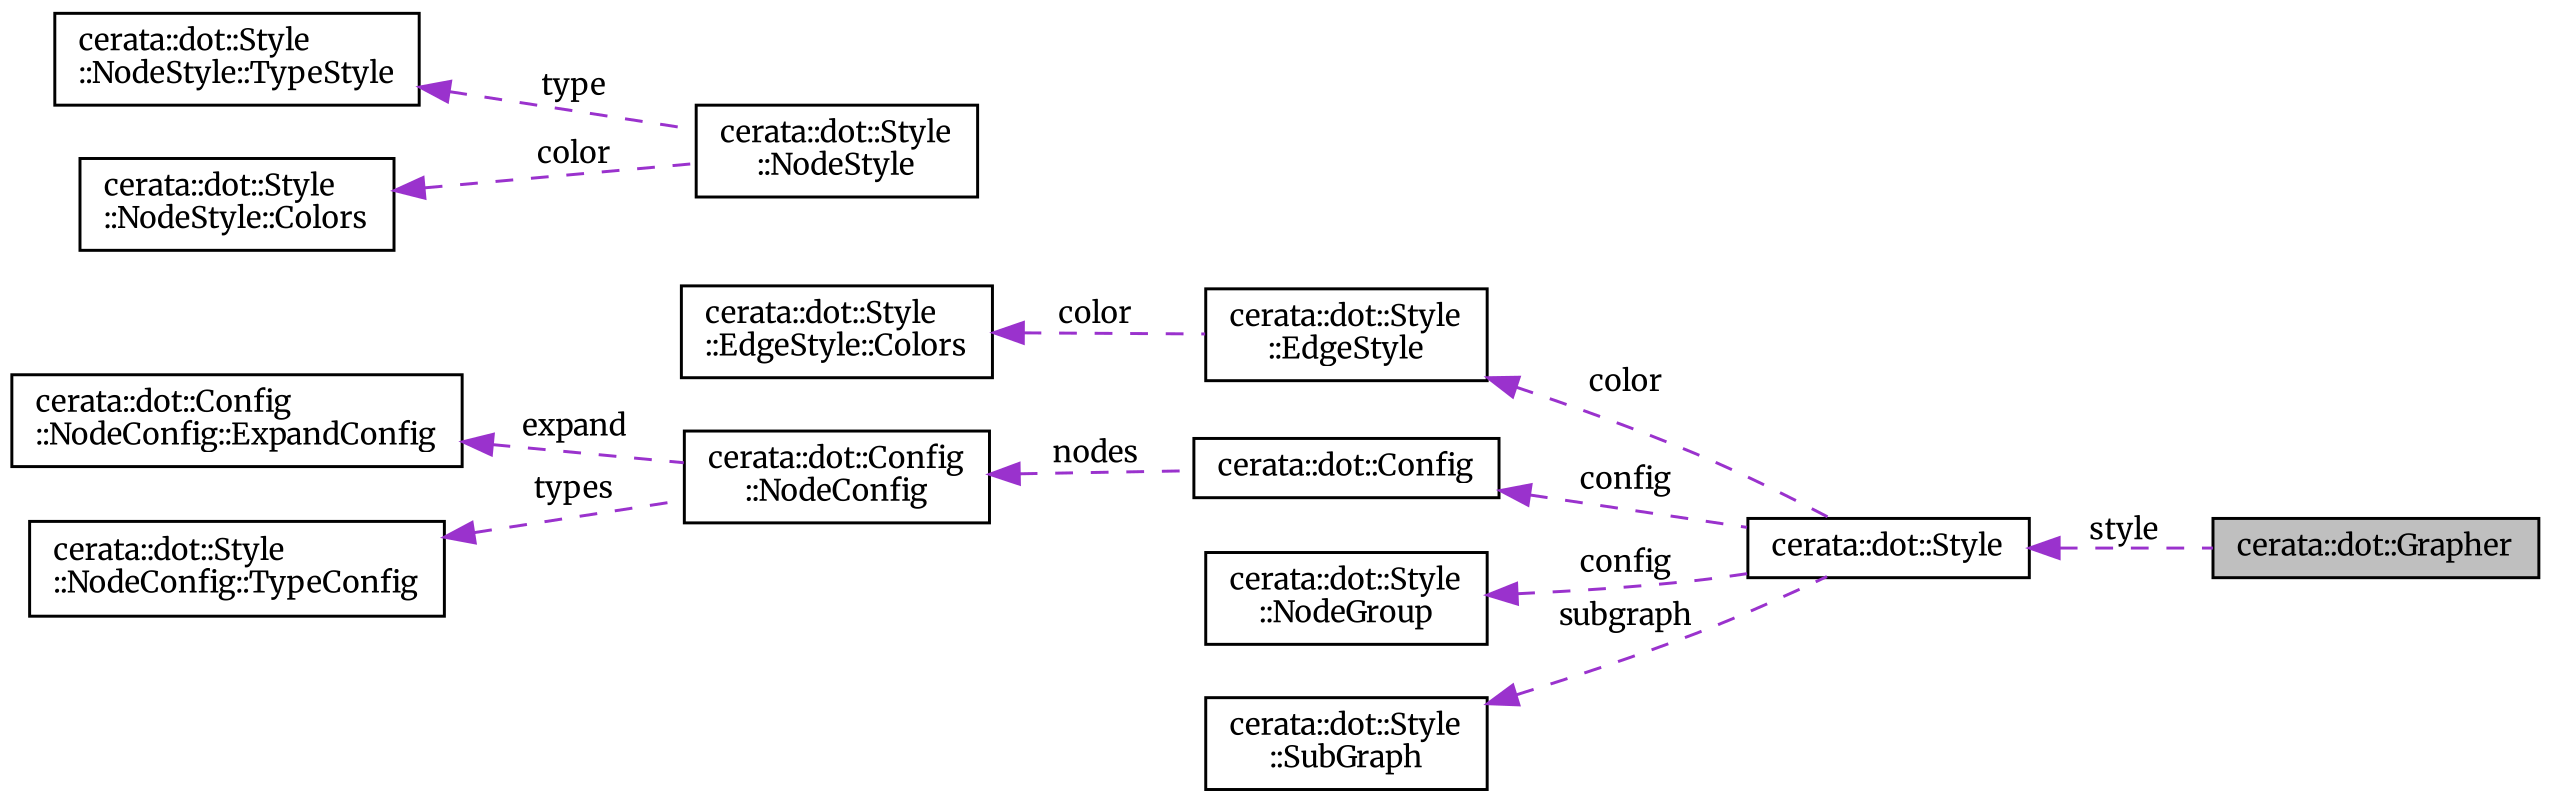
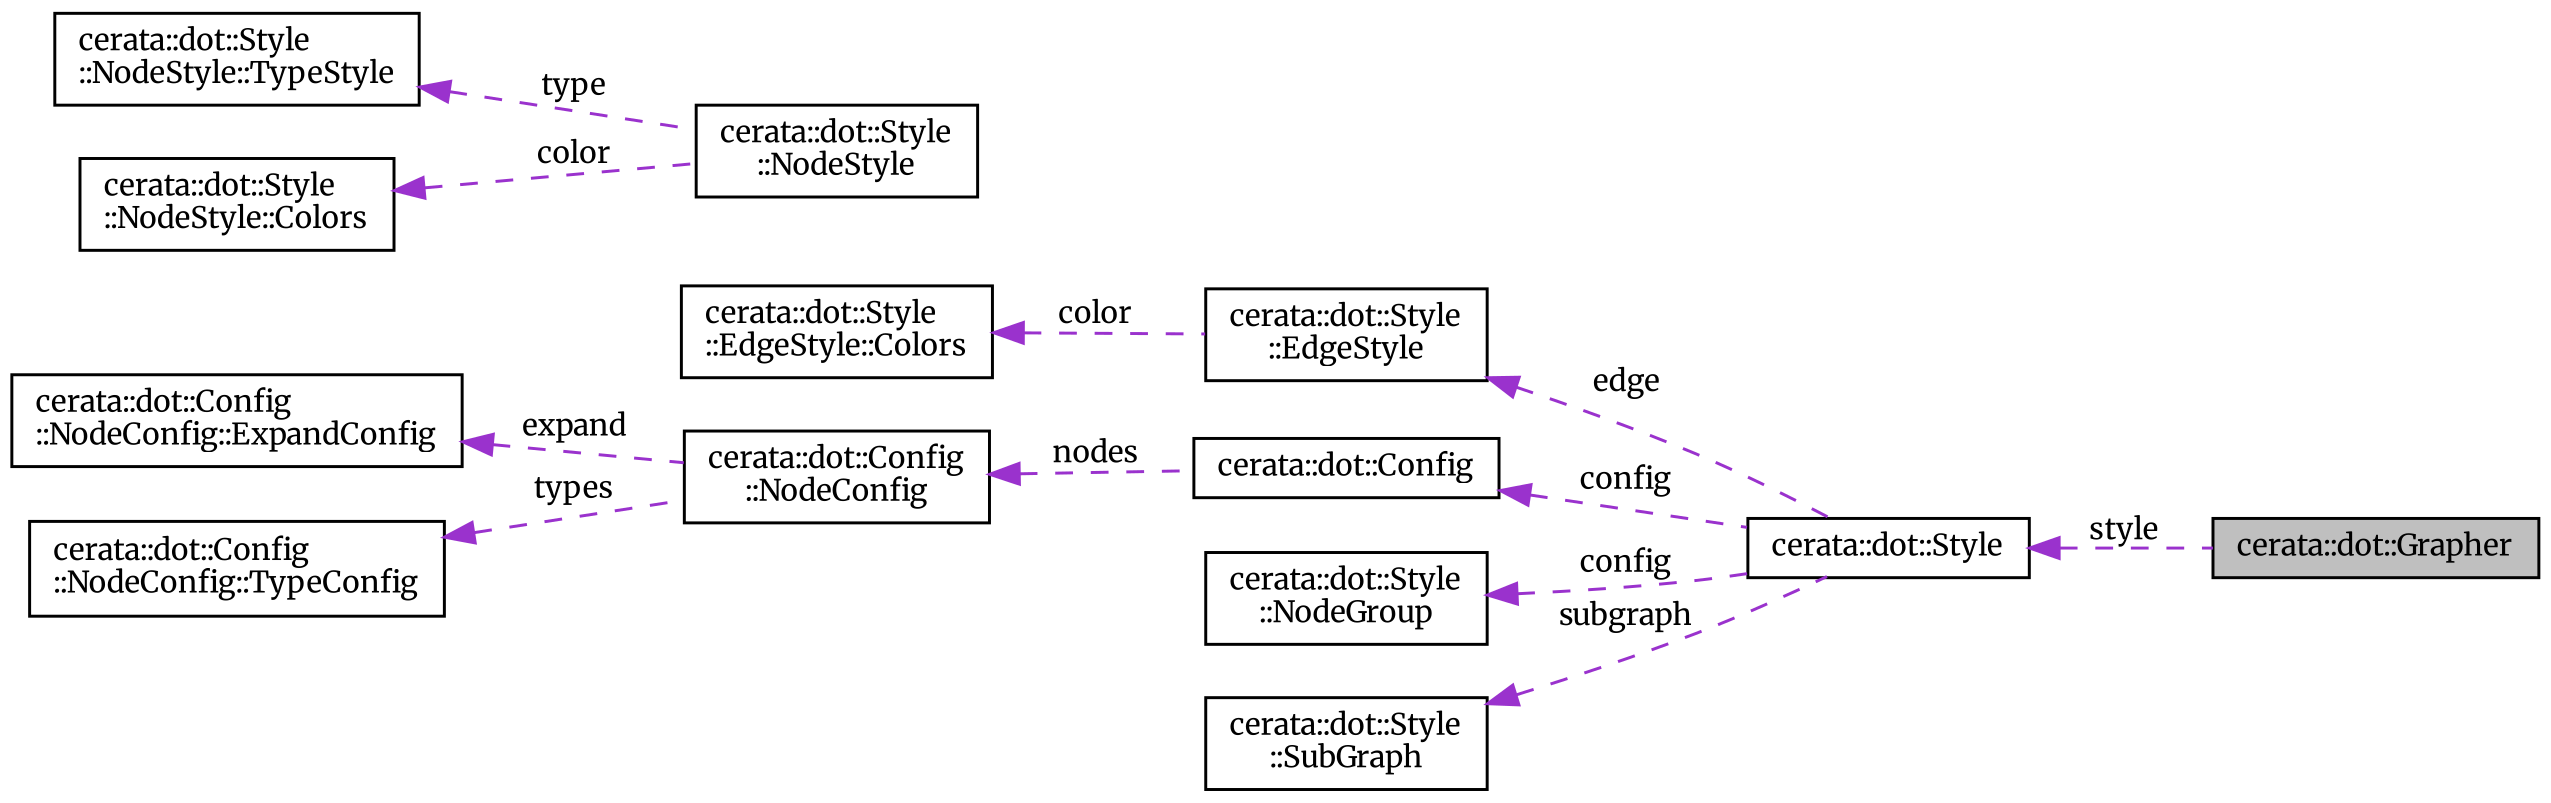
edge "cerata::dot::Style" -> "cerata::dot::Style ::EdgeStyle": label " color" -> " edge"
node "cerata::dot::Style ::NodeConfig::TypeConfig": label "cerata::dot::Style ::NodeConfig::TypeConfig" -> "cerata::dot::Config ::NodeConfig::TypeConfig"
